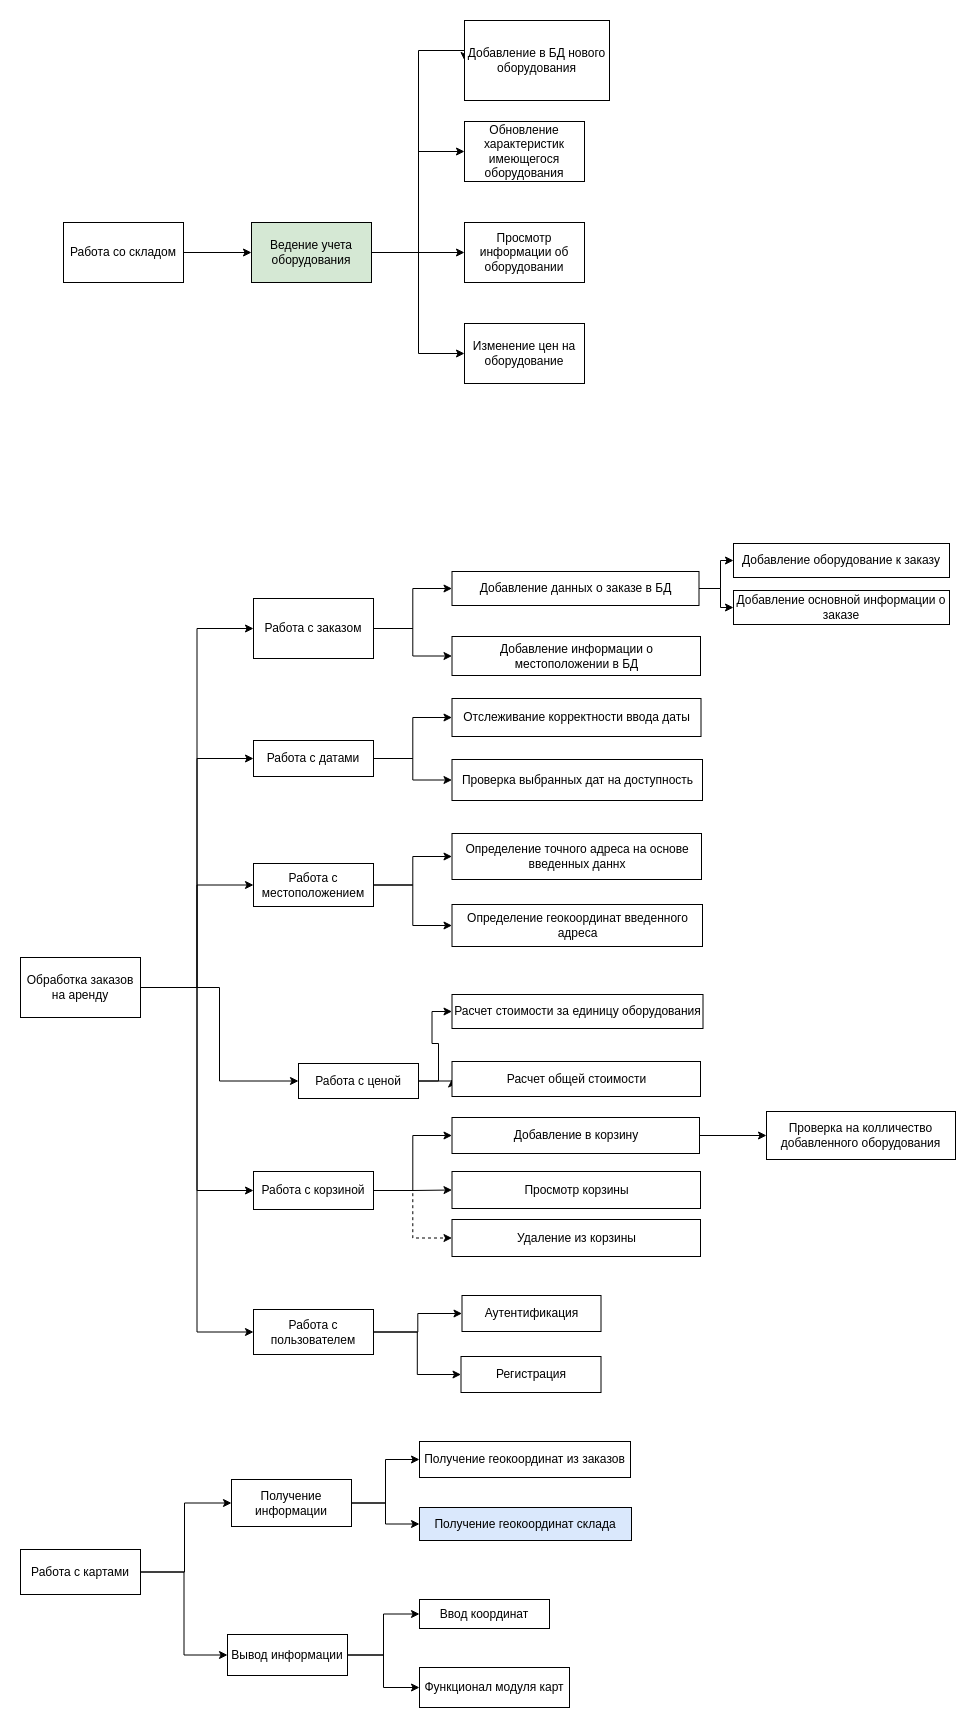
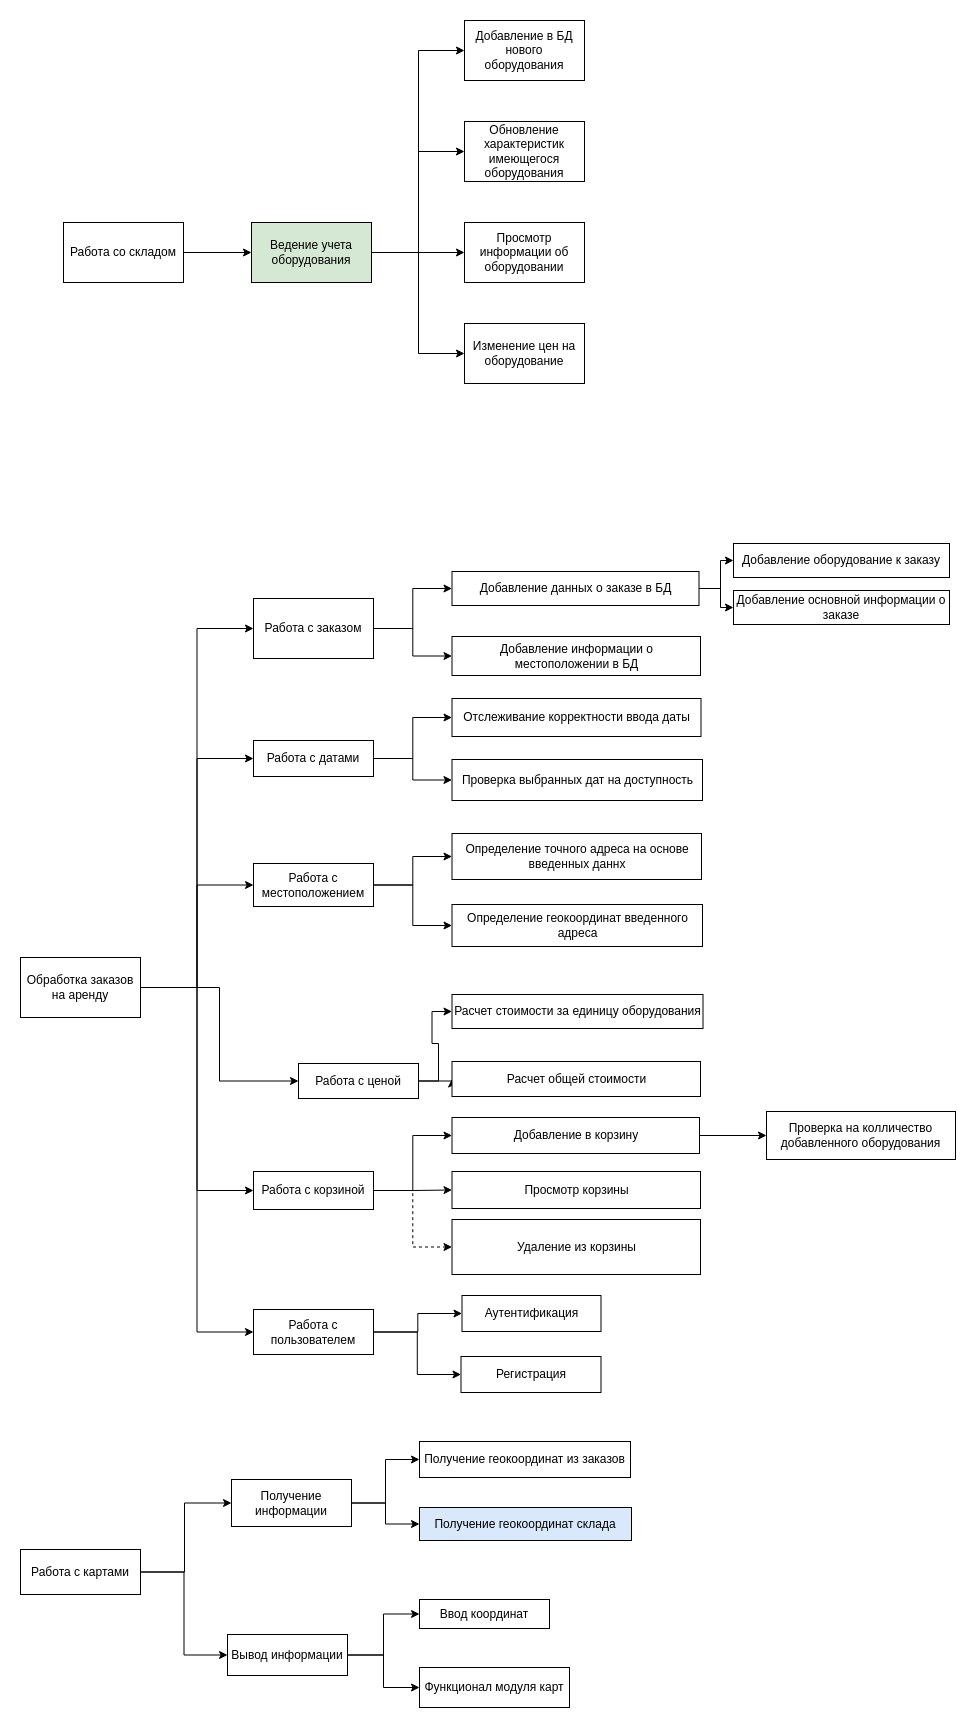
node "Добавление в БД нового оборудования": size 145x80 -> 120x60
node "Удаление из корзины": size 249x37 -> 249x55
